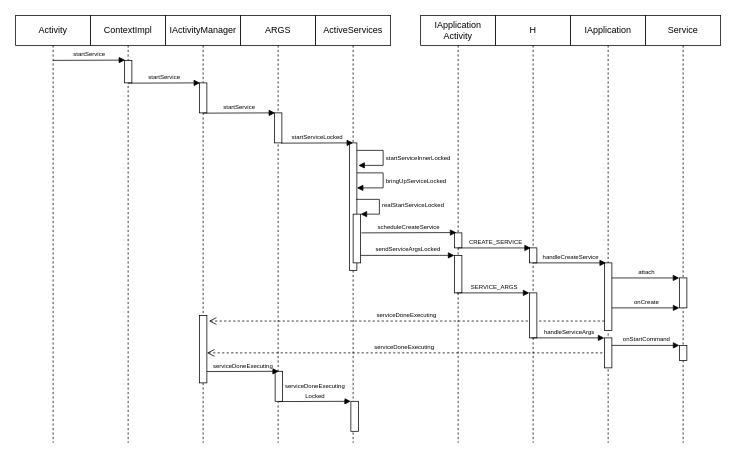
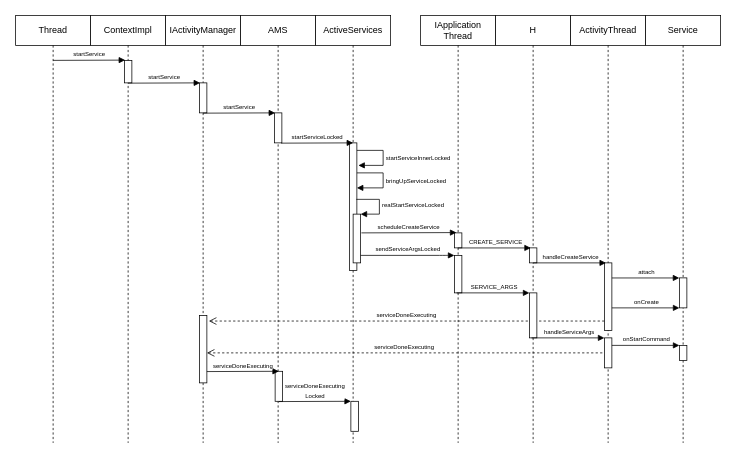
node "Activity": label "Activity" -> "Thread"
node "ARGS": label "ARGS" -> "AMS"
node "IApplication Activity": label "IApplication Activity" -> "IApplication Thread"
node "IApplication": label "IApplication" -> "ActivityThread"
